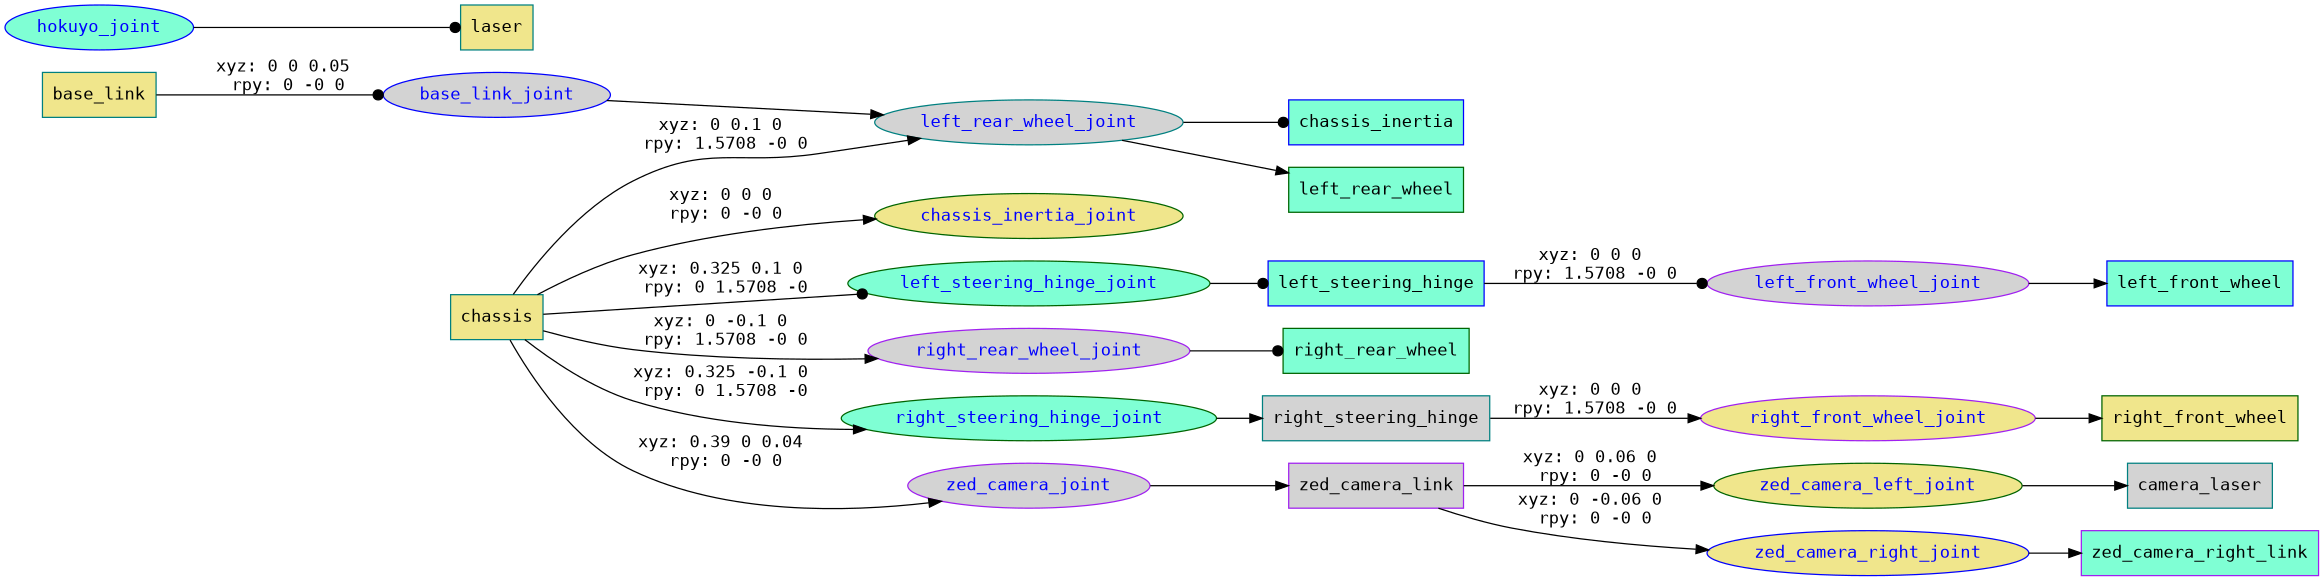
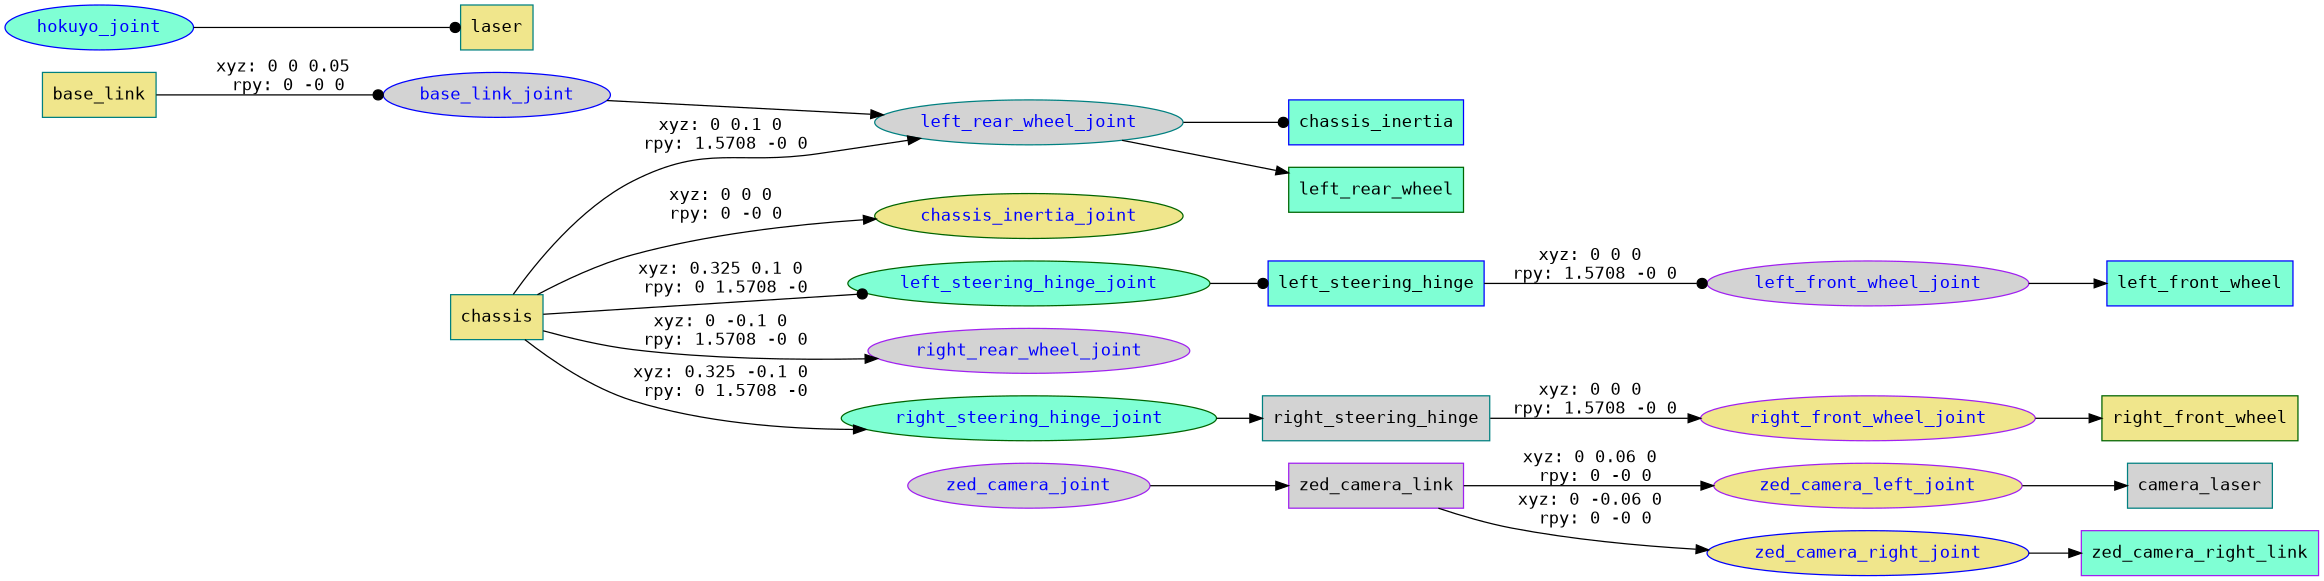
node "right_rear_wheel": removed
node "zed_camera_left_joint": color darkgreen -> purple
edge "chassis" -> "zed_camera_joint": removed, label "xyz: 0.39 0 0.04 rpy: 0 -0 0"
